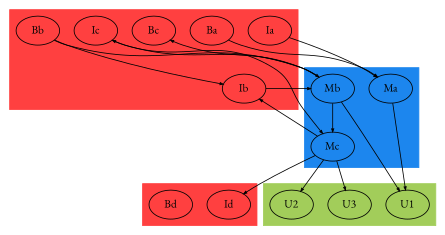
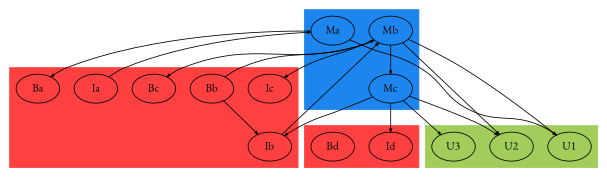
edge "Ba" -> "Ma": reversed
edge "Ic" -> "Mc": removed
edge "Mb" -> "U2": added
